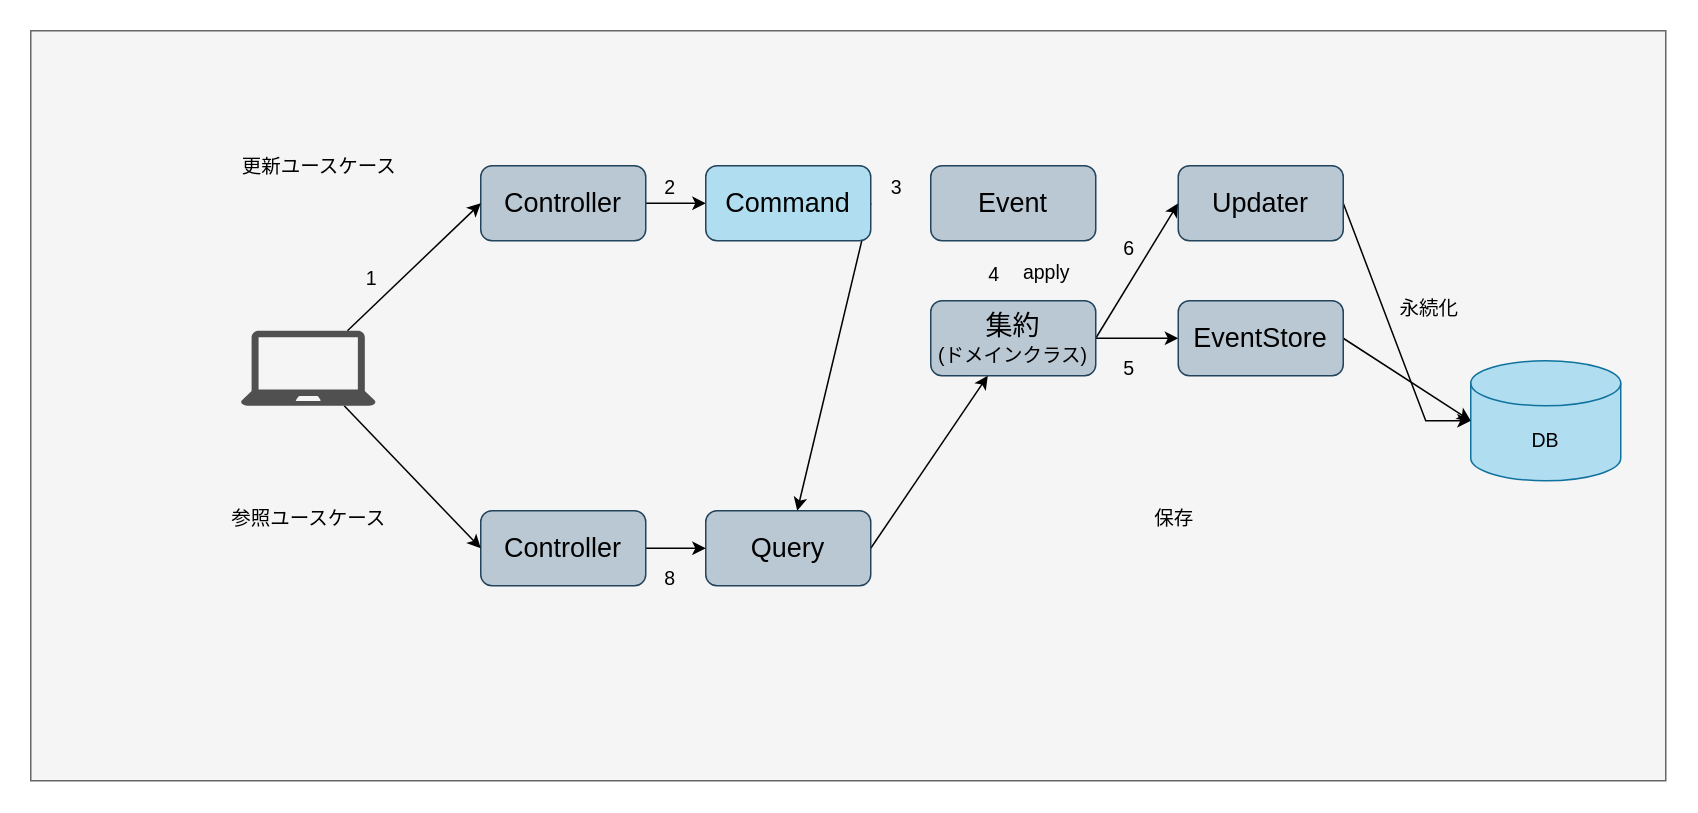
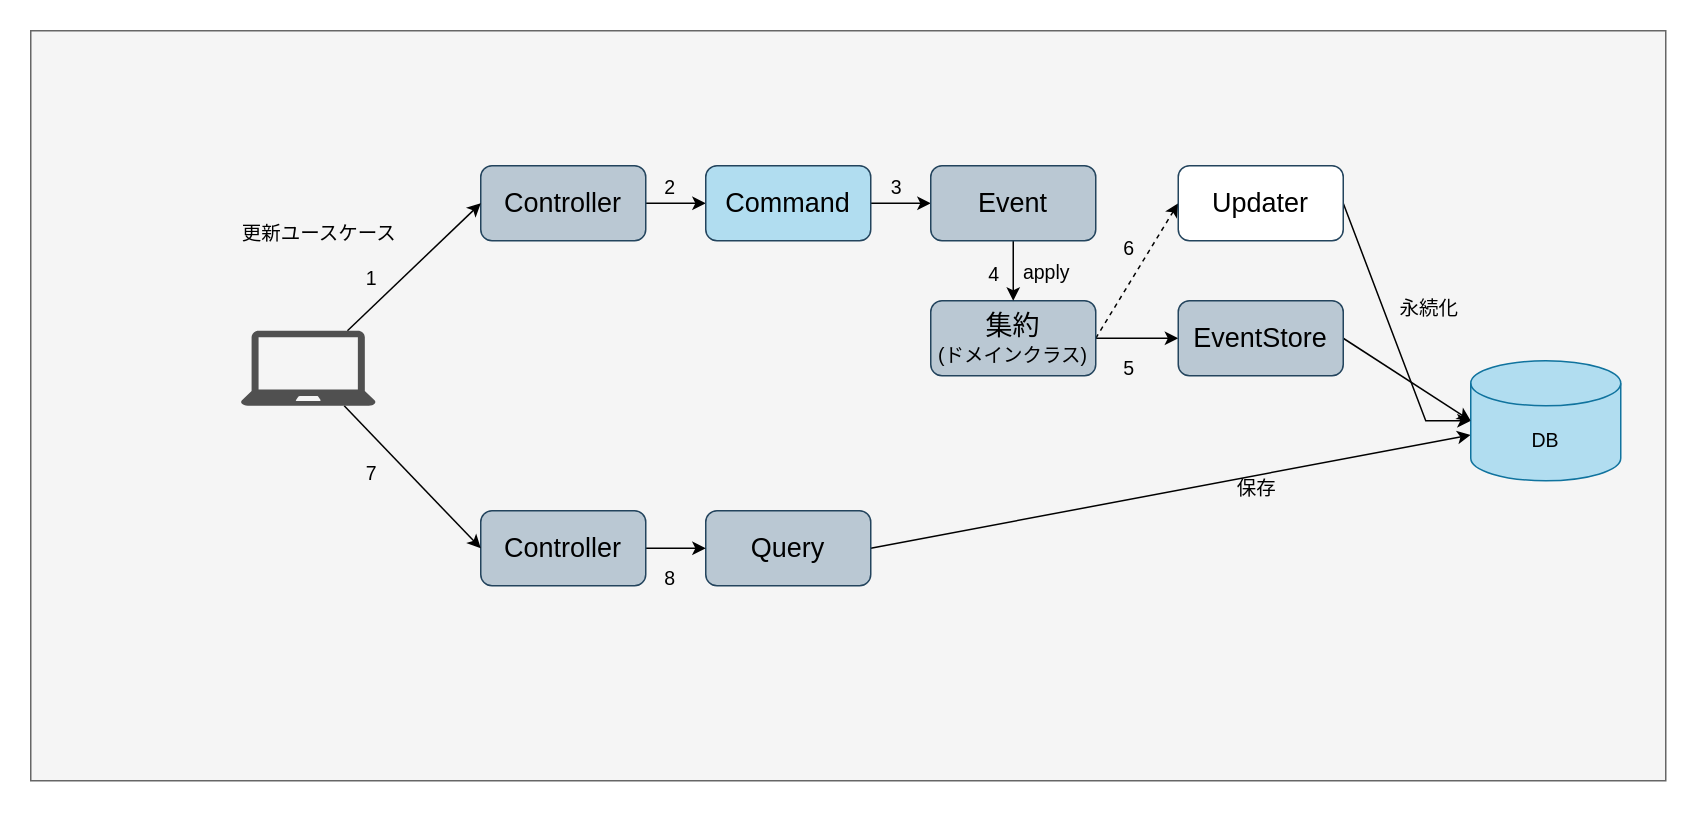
node "更新ユースケース": moved (320, 166) -> (320, 233)
node "Updater": fillcolor #bac8d3 -> #ffffff
edge "Event" -> "集約 (ドメインクラス)": added
edge "集約 (ドメインクラス)" -> "Updater": style solid -> dashed
edge "Command" -> "Query": now "Command" -> "Event"
edge "Query" -> "集約 (ドメインクラス)": now "Query" -> "DB"
node "7": added
node "参照ユースケース": removed
node "保存": moved (1175, 518) -> (1257, 488)
